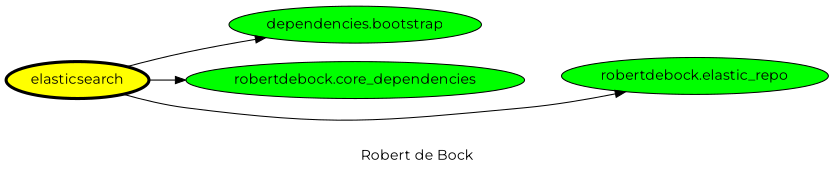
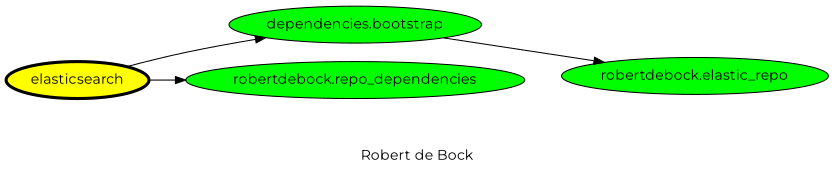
node "robertdebock.core_dependencies": label "robertdebock.core_dependencies" -> "robertdebock.repo_dependencies"
edge "elasticsearch" -> "robertdebock.elastic_repo": now "dependencies.bootstrap" -> "robertdebock.elastic_repo"
